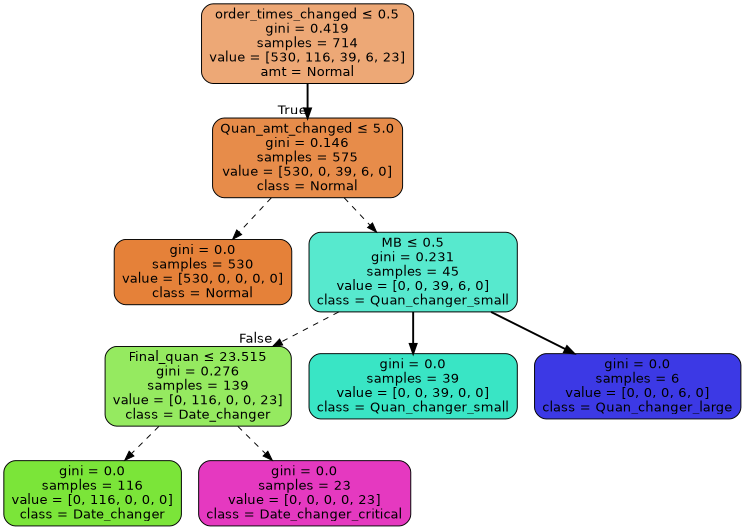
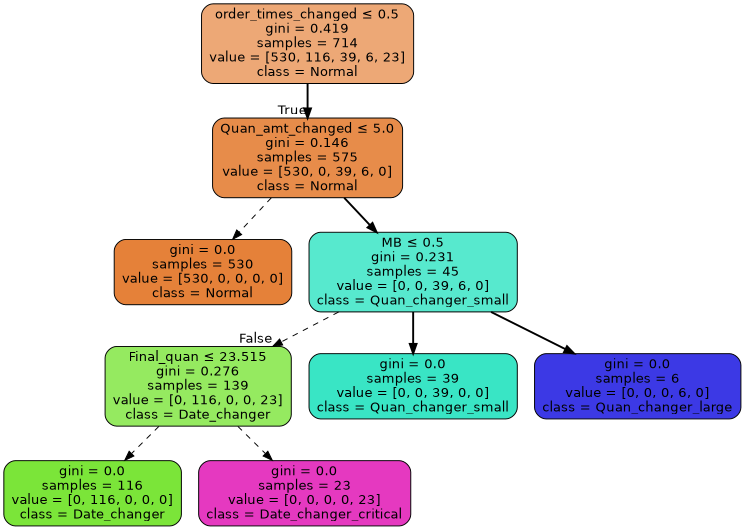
node "order_times_changed ≤ 0.5": text "amt = Normal" -> "class = Normal"
edge "Quan_amt_changed ≤ 5.0" -> "MB ≤ 0.5": style dashed -> bold
